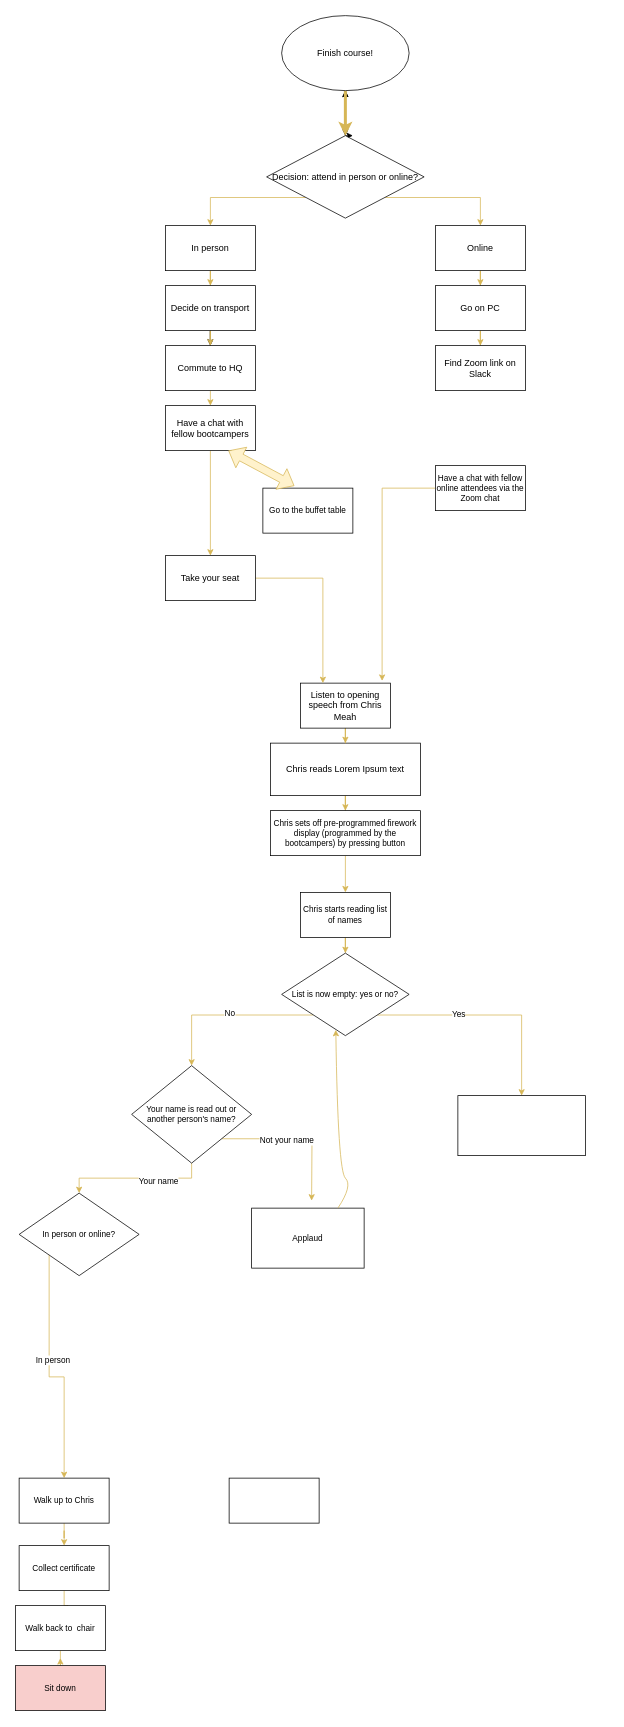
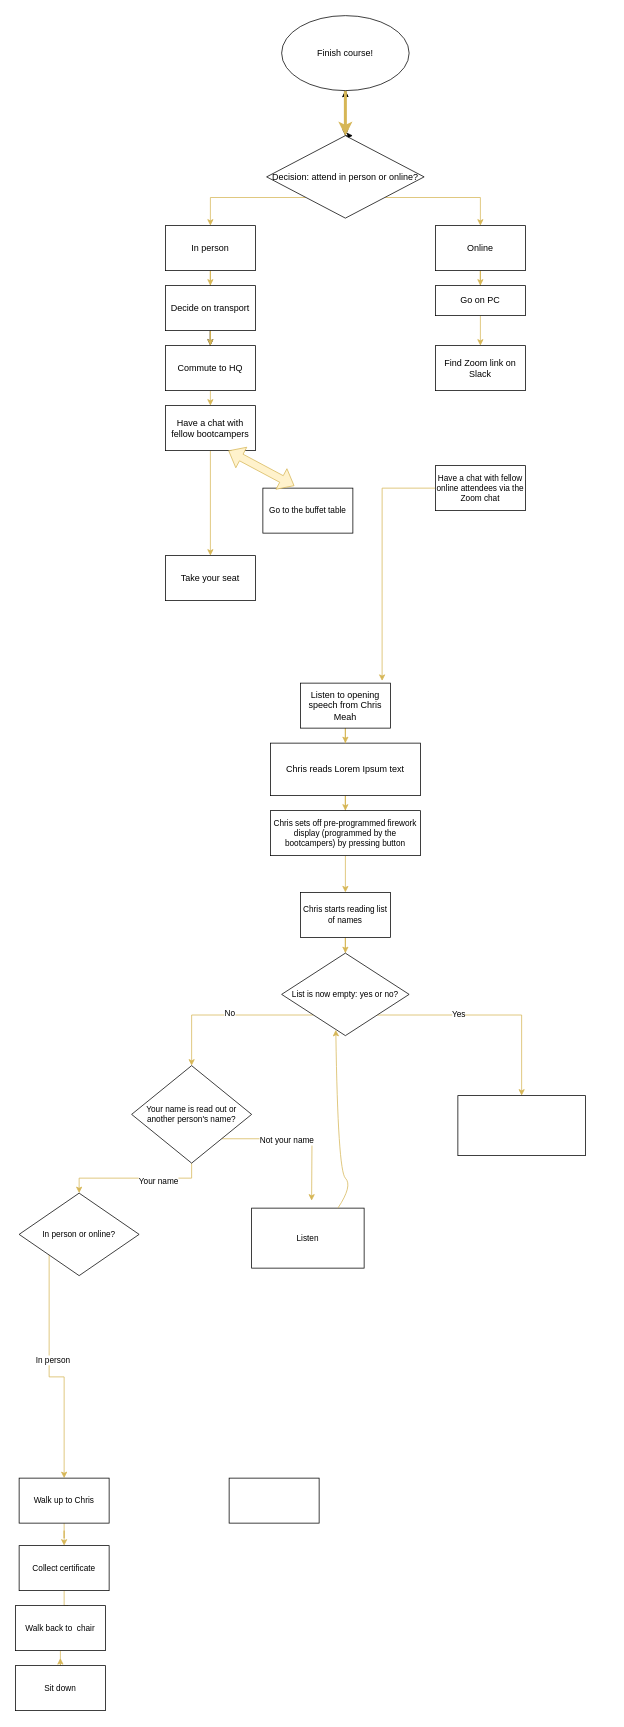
node "Go on PC": size 90x45 -> 90x30
edge "Take your seat" -> "Listen to opening speech from Chris Meah": removed
node "Applaud": label "Applaud" -> "Listen"
node "Sit down": fillcolor #f8cecc -> #ffffff
